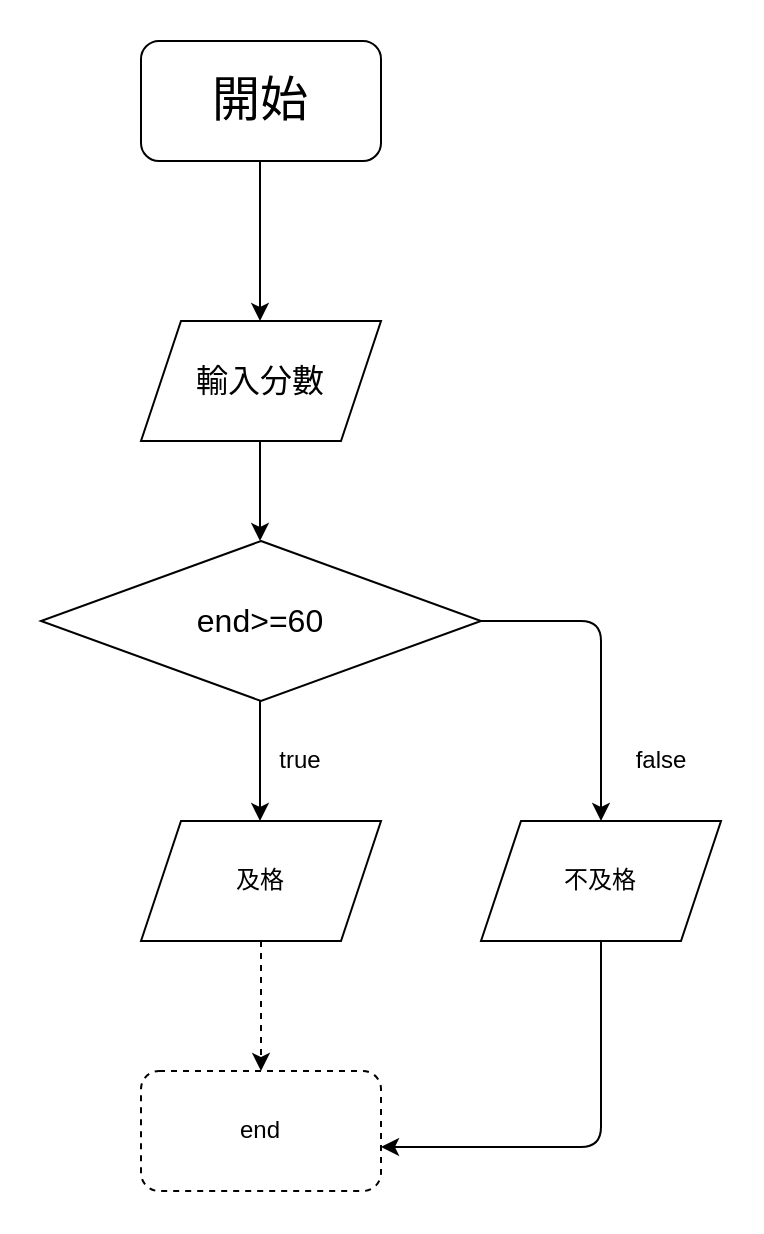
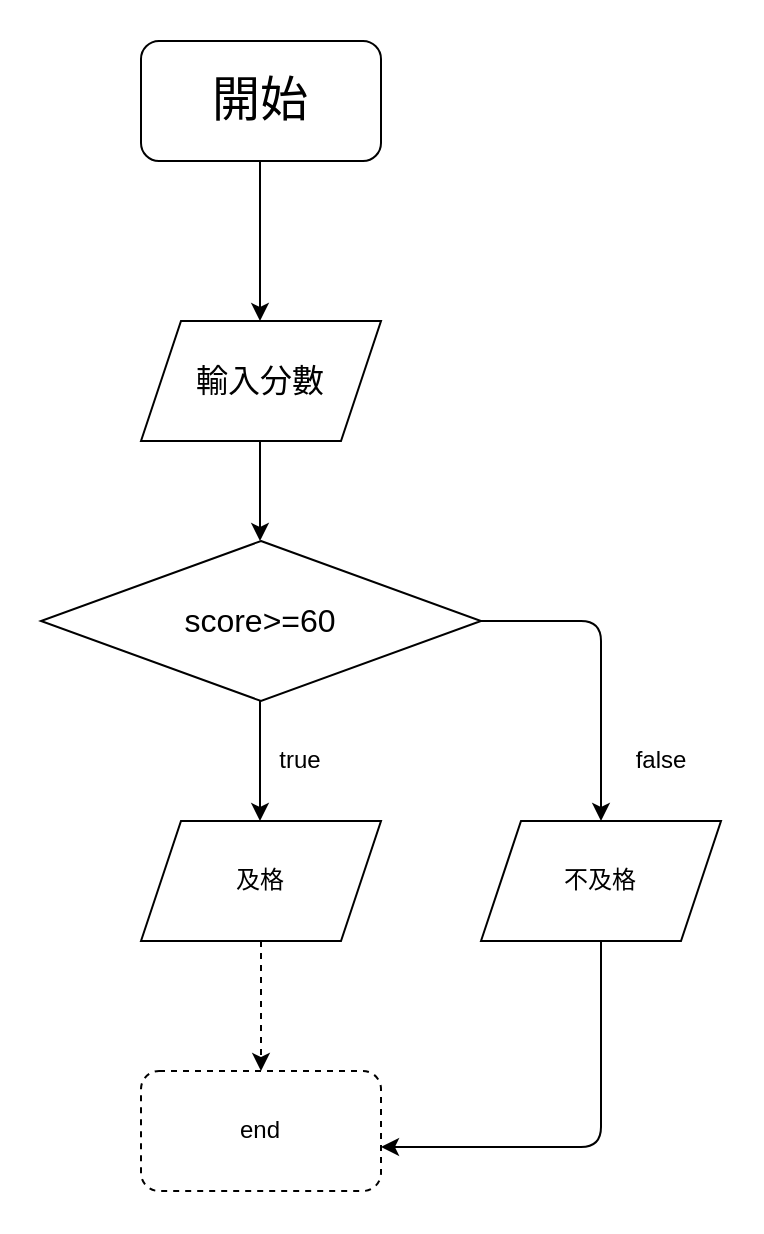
node "end>=60": label "end>=60" -> "score>=60"
